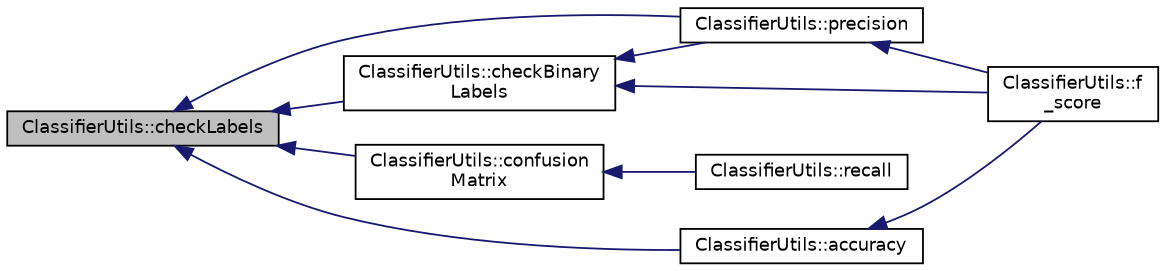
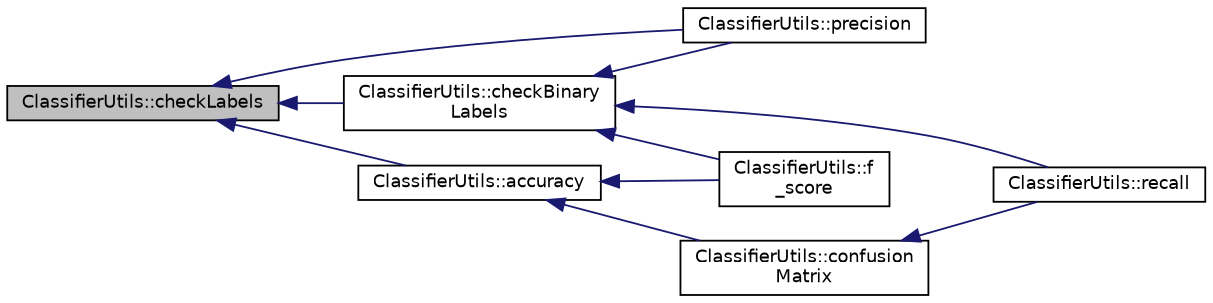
edge "ClassifierUtils::f _score" -> "ClassifierUtils::precision": removed
edge "ClassifierUtils::recall" -> "ClassifierUtils::checkBinary Labels": added
edge "ClassifierUtils::confusion Matrix" -> "ClassifierUtils::checkLabels": now "ClassifierUtils::confusion Matrix" -> "ClassifierUtils::accuracy"
